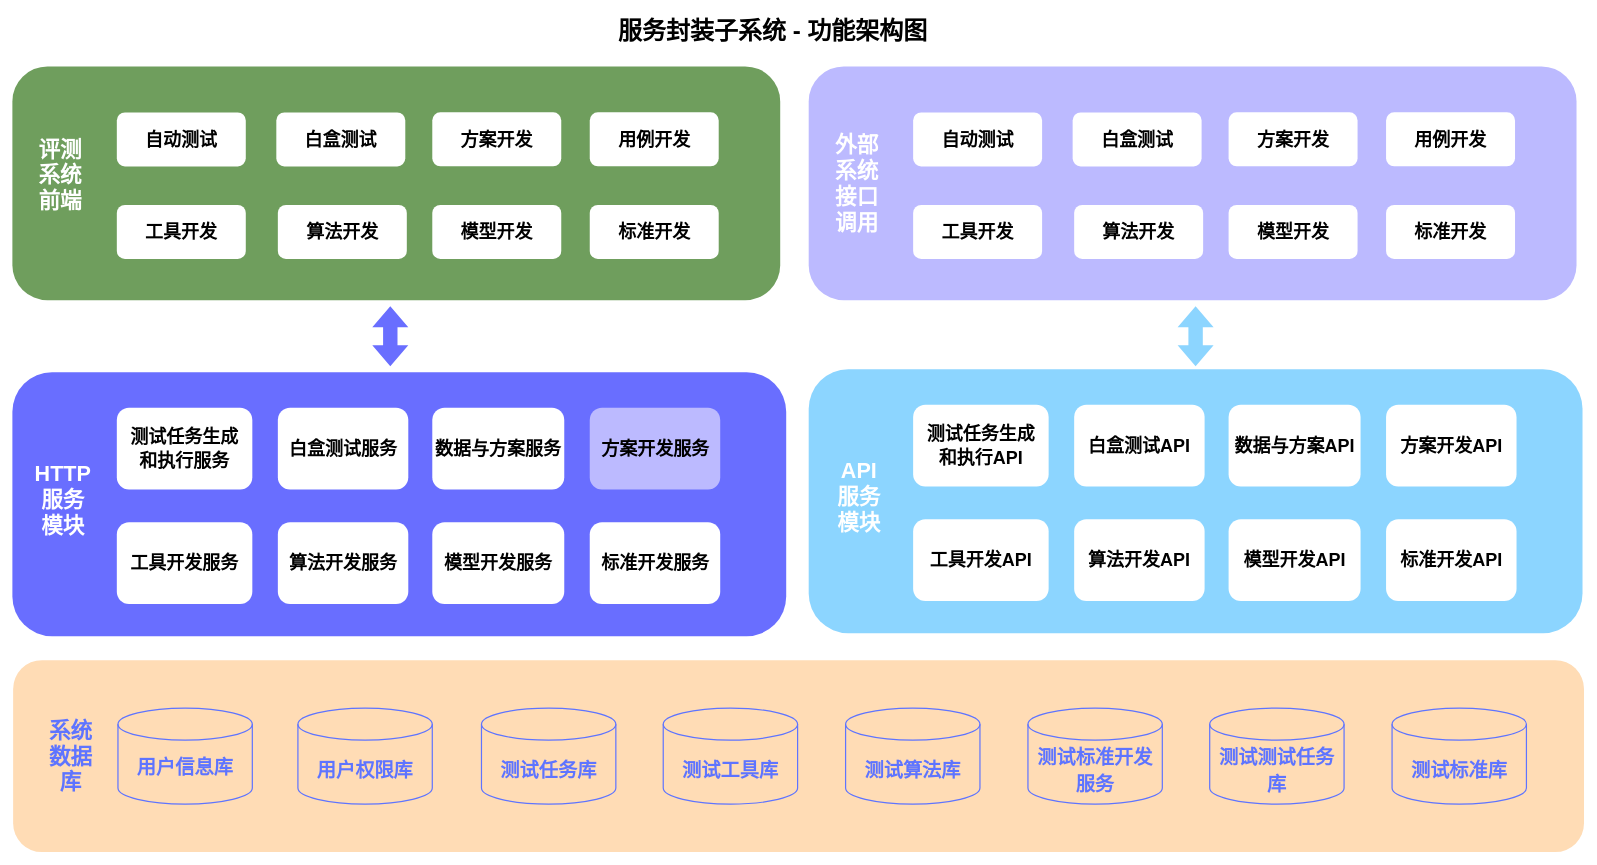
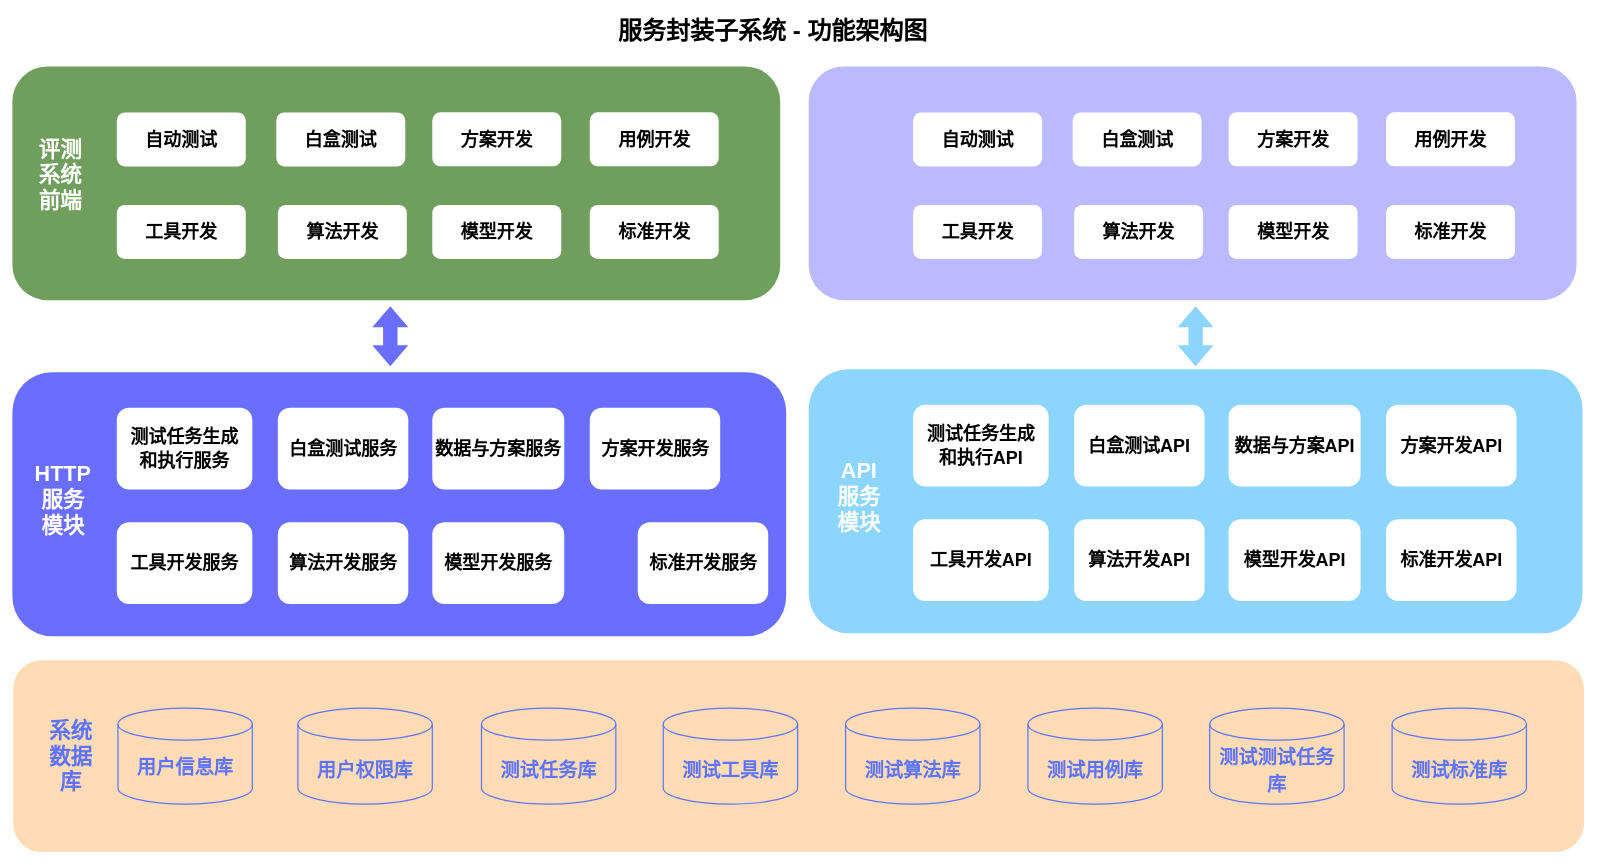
node "外部系统接口 调用": removed
node "方案开发服务": fillcolor #bcbaff -> #ffffff
node "标准开发服务": moved (655, 563) -> (703, 563)
node "测试标准开发服务": label "测试标准开发服务" -> "测试用例库"
